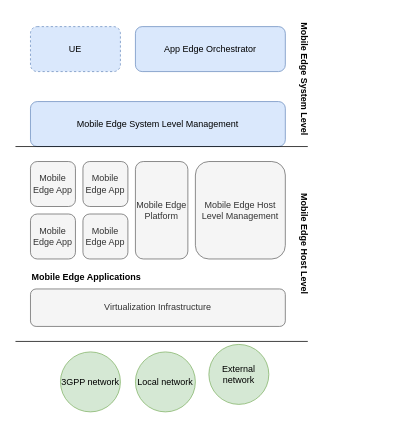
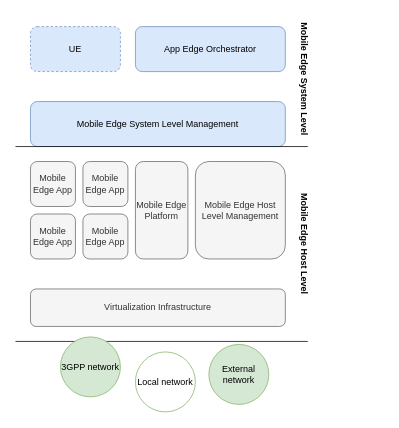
node "Mobile Edge Applications": removed
node "3GPP network": moved (90, 382) -> (90, 367)
node "Local network": fillcolor #d5e8d4 -> #ffffff
